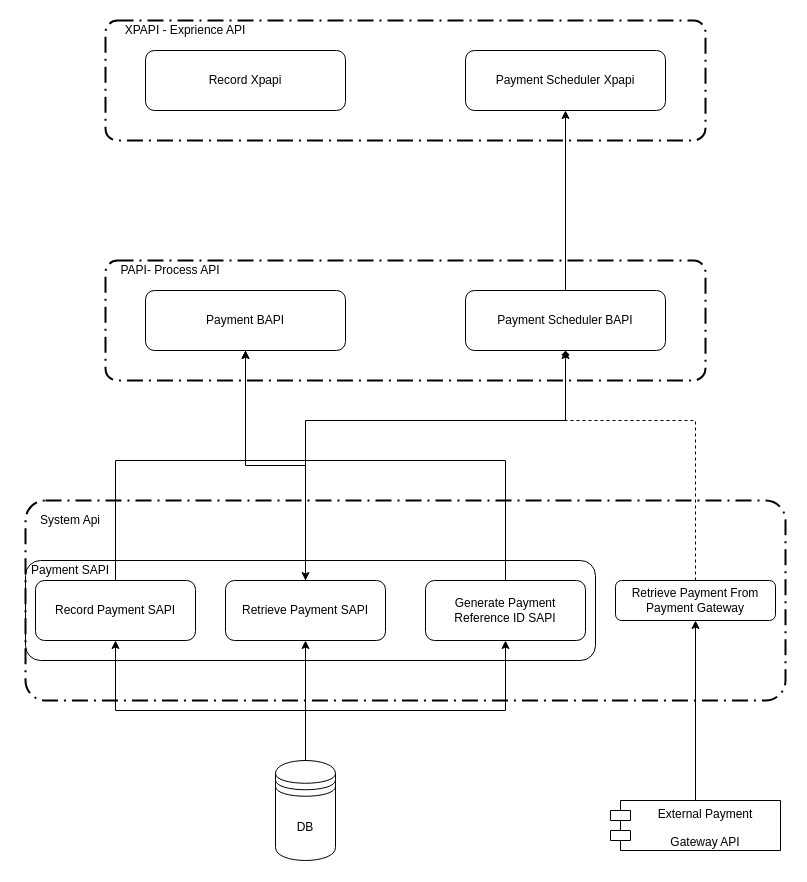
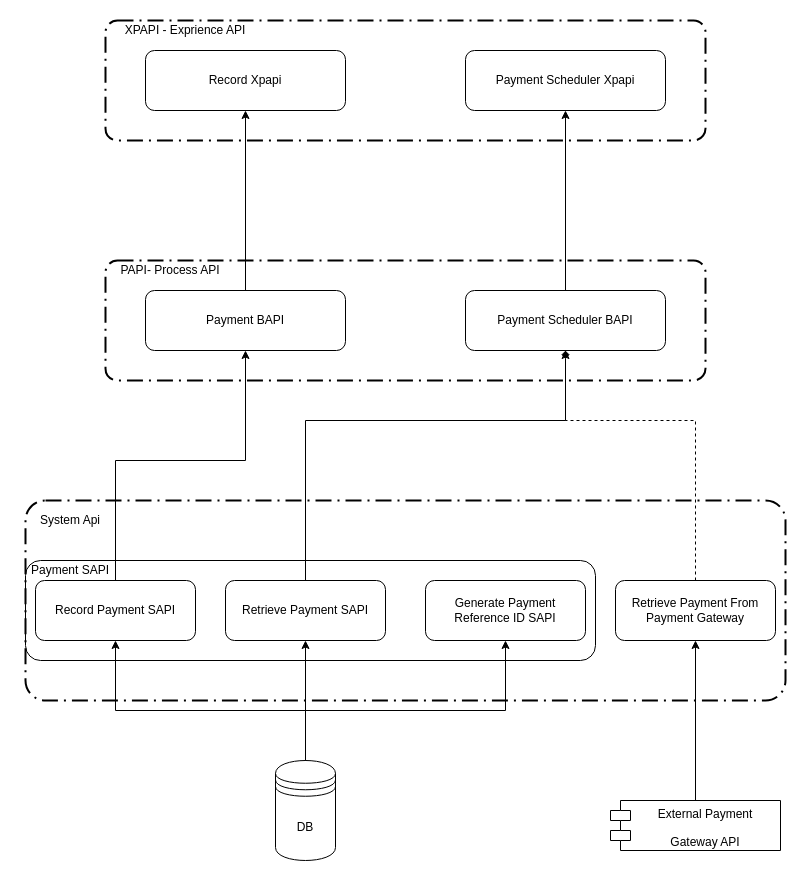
edge "Generate Payment Reference ID SAPI" -> "Payment BAPI": removed
edge "Payment BAPI" -> "Retrieve Payment SAPI": now "Payment BAPI" -> "Record Xpapi"
node "Retrieve Payment From Payment Gateway": size 160x40 -> 160x60
